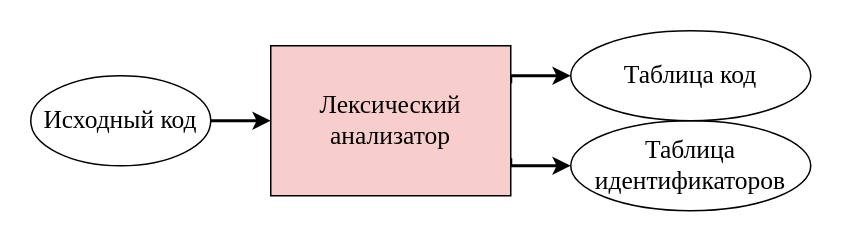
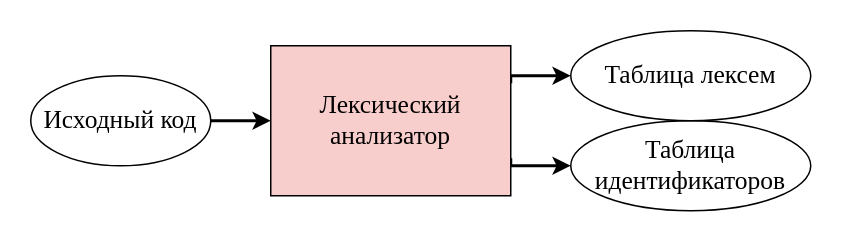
node "Таблица код": label "Таблица код" -> "Таблица лексем"
